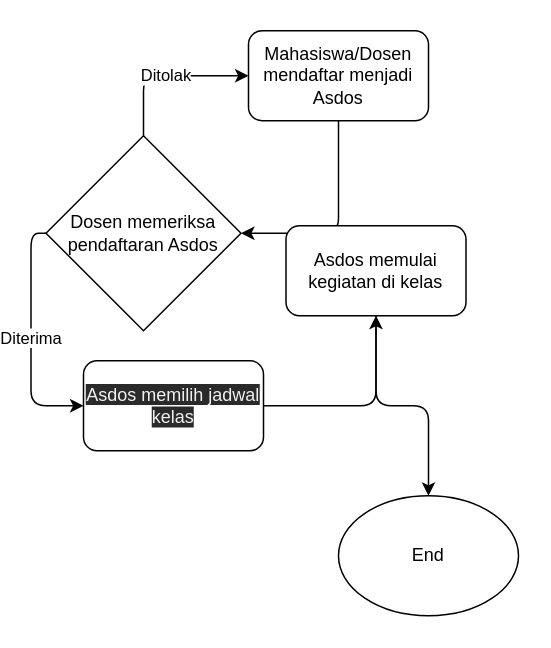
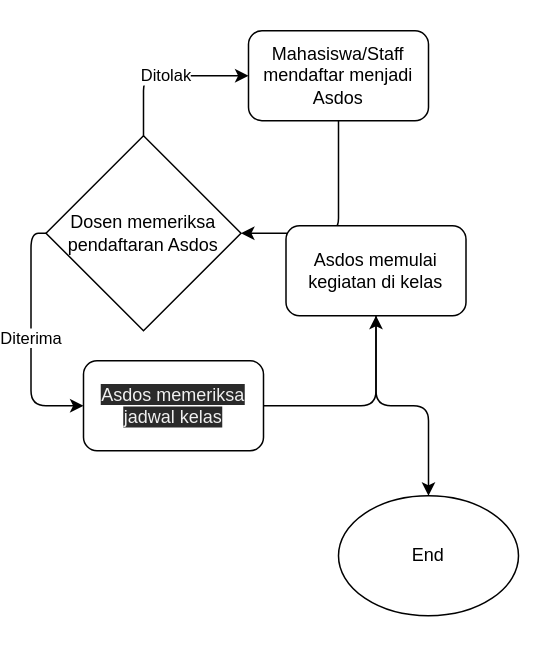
node "Mahasiswa/Dosen mendaftar menjadi Asdos": label "Mahasiswa/Dosen mendaftar menjadi Asdos" -> "Mahasiswa/Staff mendaftar menjadi Asdos"
node "Asdos memilih jadwal kelas": label "Asdos memilih jadwal kelas" -> "Asdos memeriksa jadwal kelas"
